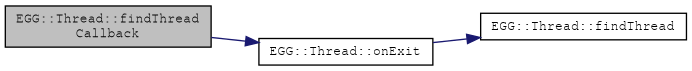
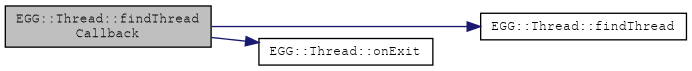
edge "EGG::Thread::onExit" -> "EGG::Thread::findThread": now "EGG::Thread::findThread Callback" -> "EGG::Thread::findThread"
